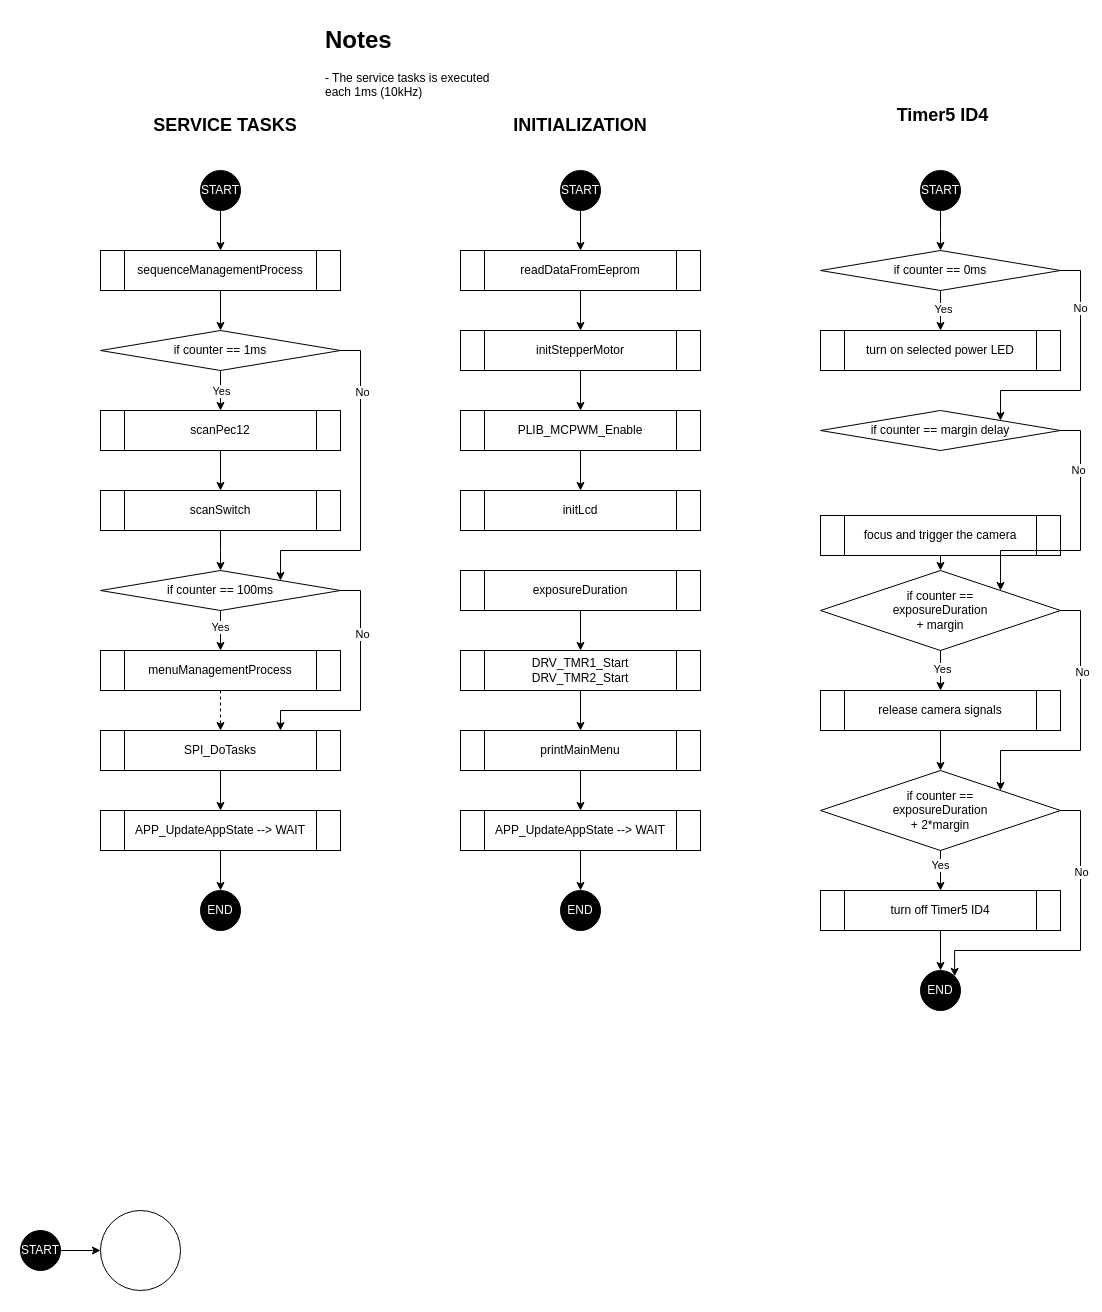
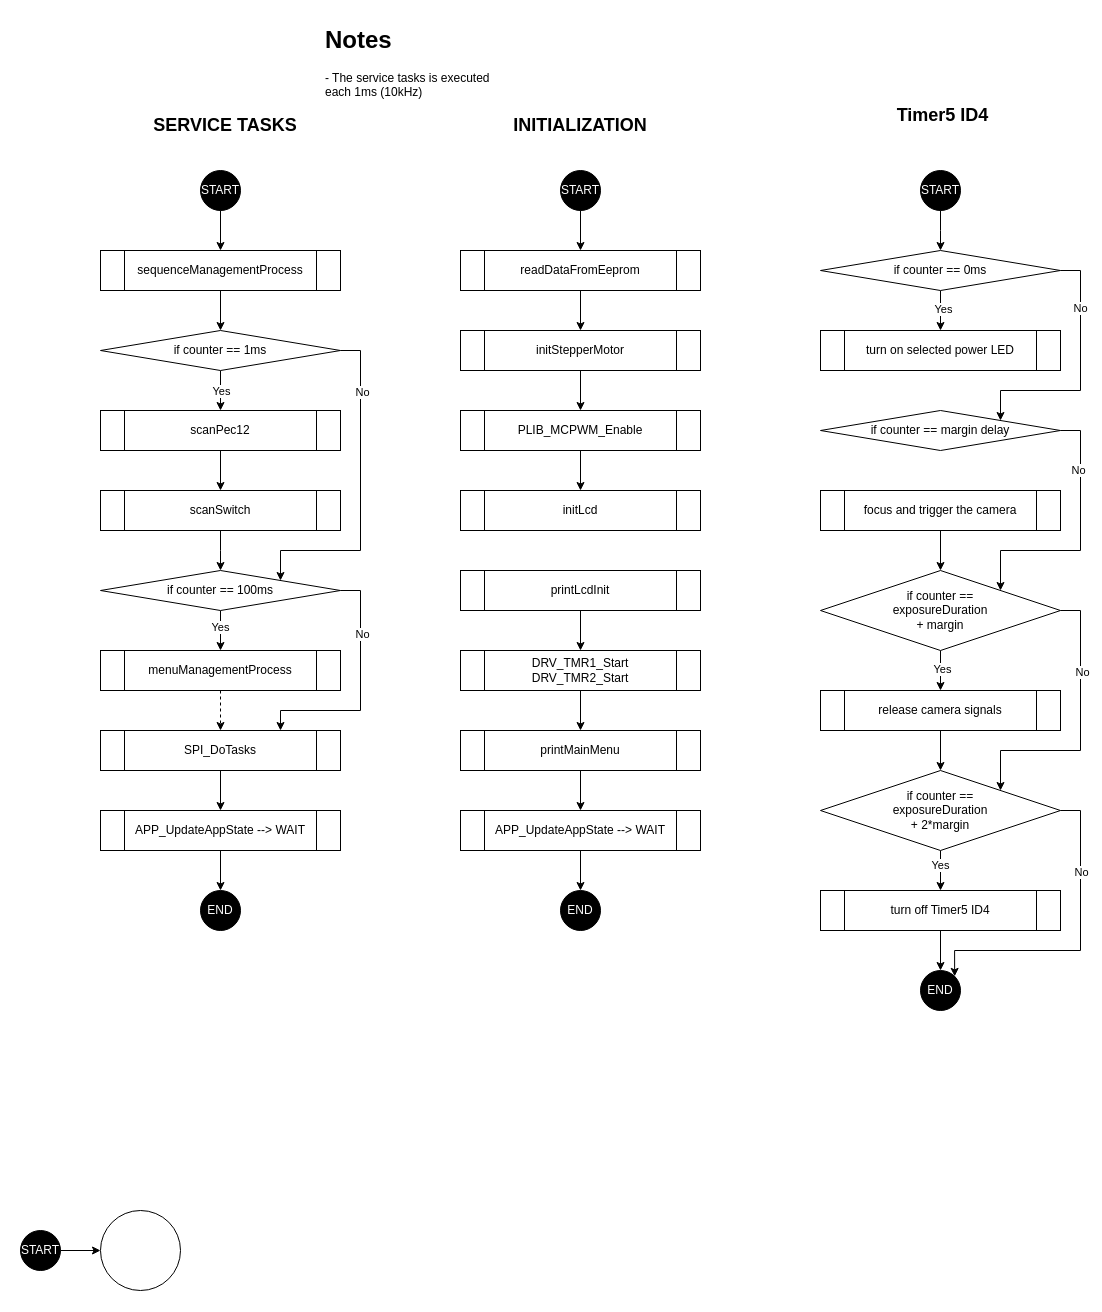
node "focus and trigger the camera": moved (941, 536) -> (941, 511)
node "exposureDuration": label "exposureDuration" -> "printLcdInit"
